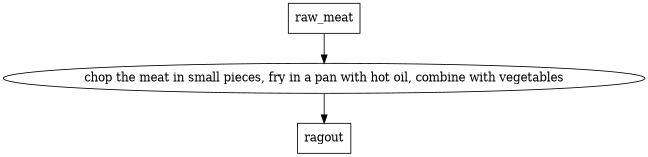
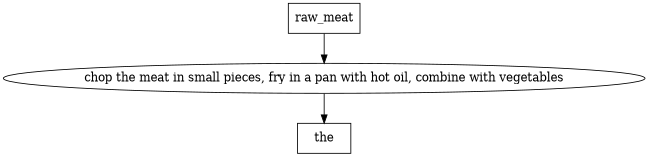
node "ragout": label "ragout" -> "the"
